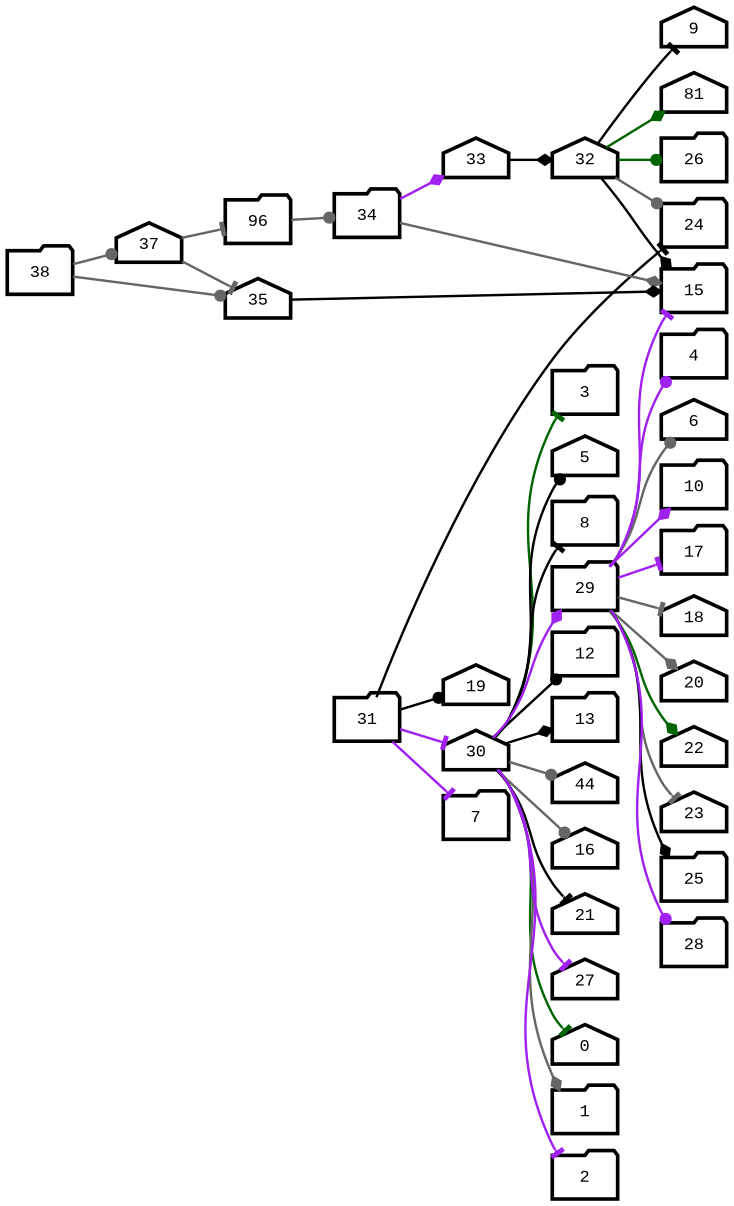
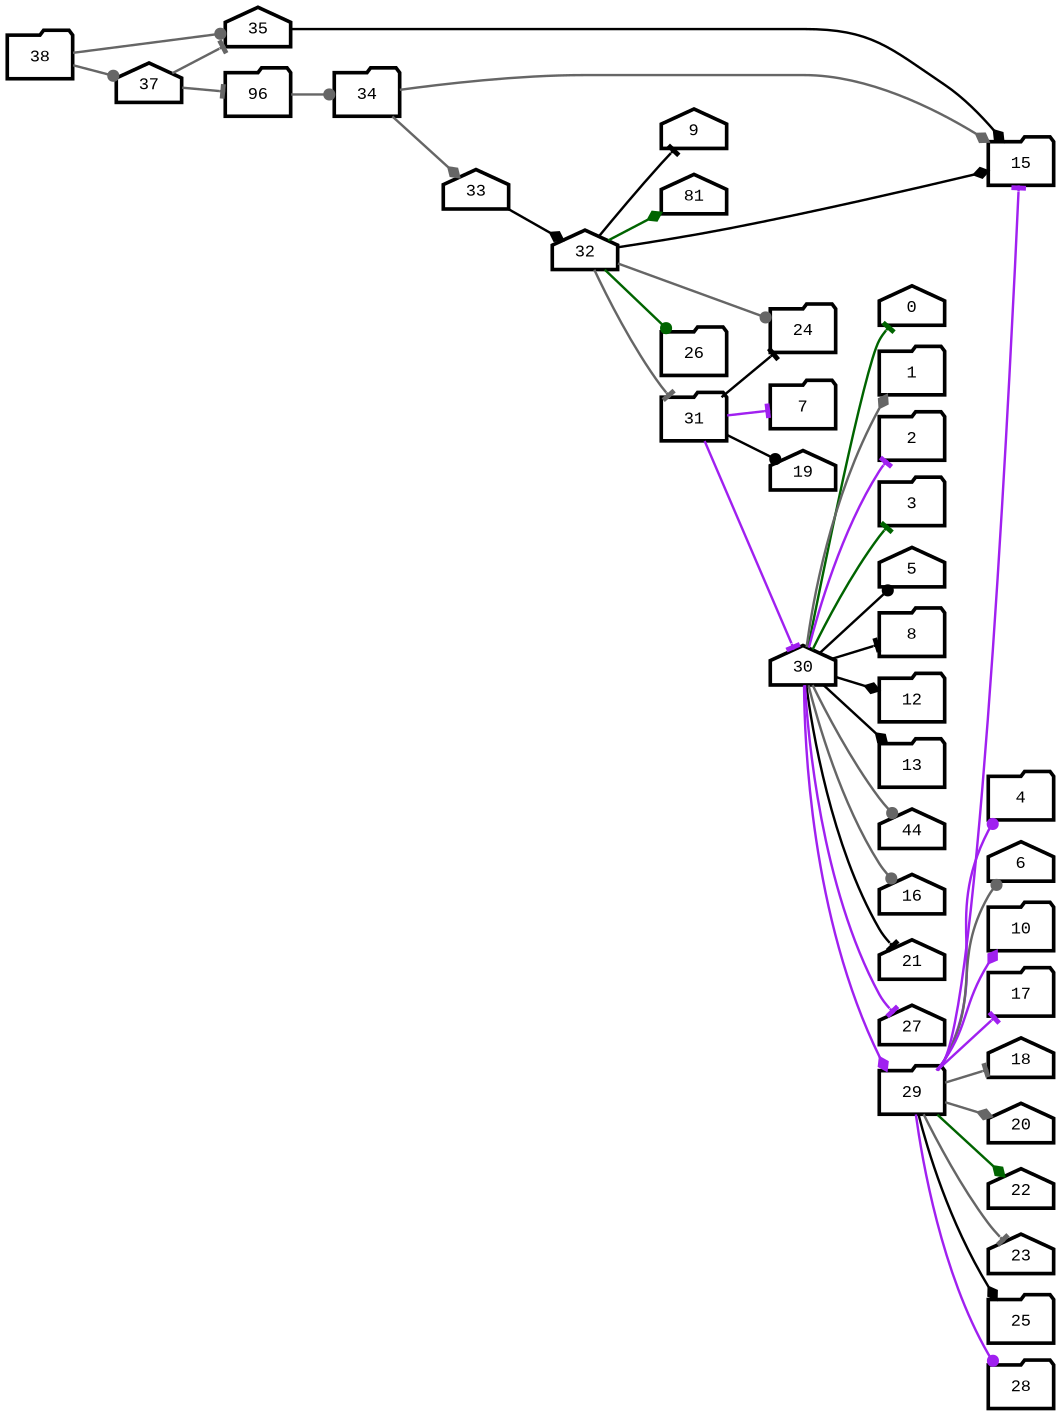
edge "34" -> "33": color purple -> gray40
edge "32" -> "31": added
edge "30" -> "12": arrowhead dot -> diamond
